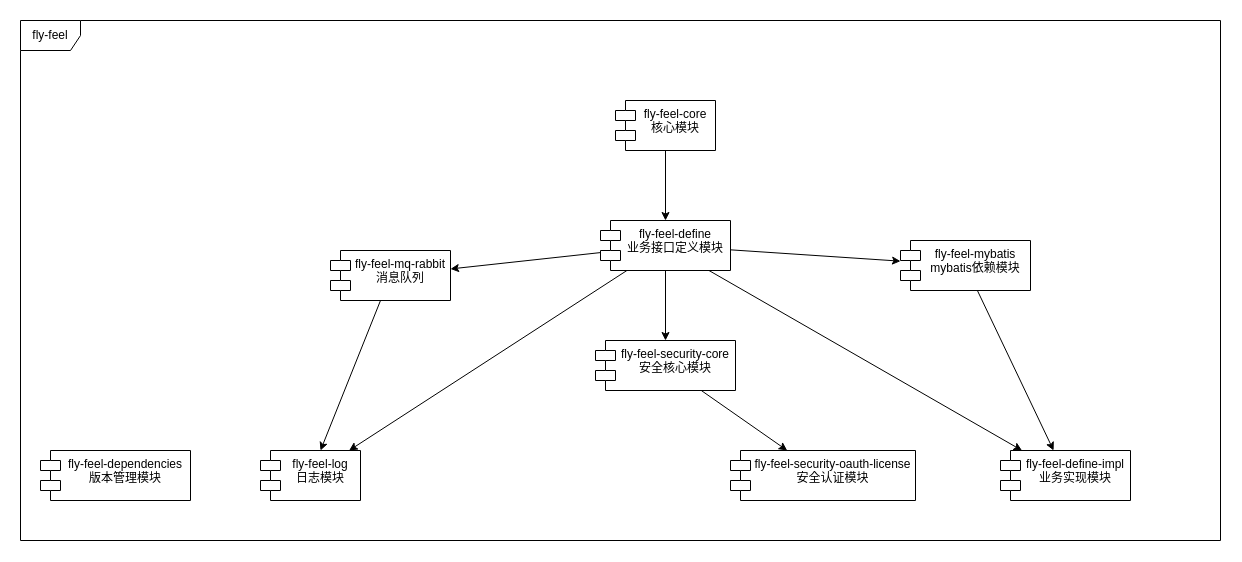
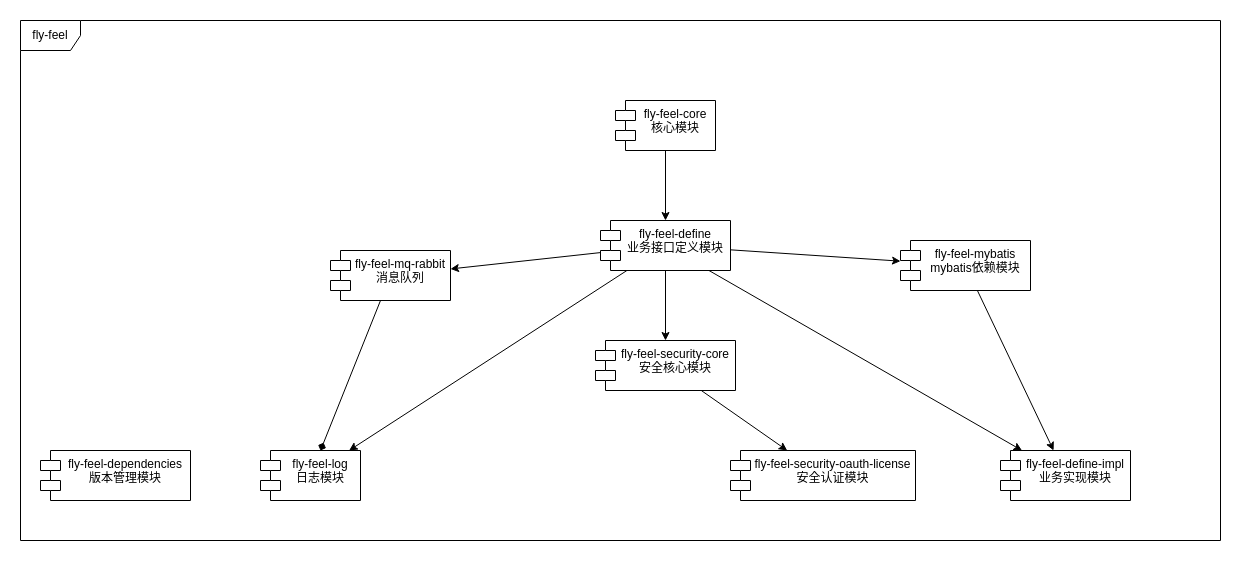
edge "fly-feel-mq-rabbit 消息队列" -> "fly-feel-log 日志模块": arrowhead classic -> diamond
